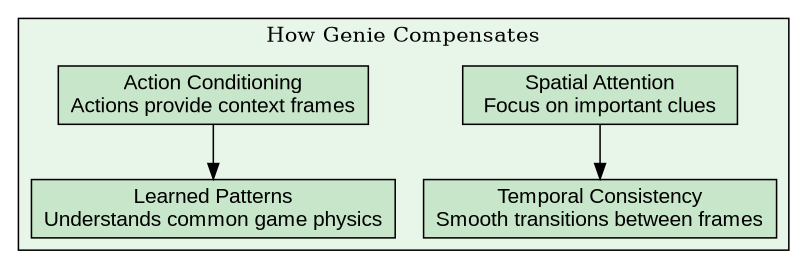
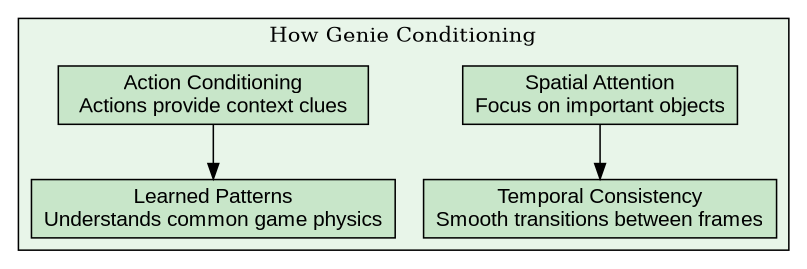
cluster "How Genie Compensates": label "How Genie Compensates" -> "How Genie Conditioning"
node "Action Conditioning Actions provide context frames": label "Action Conditioning Actions provide context frames" -> "Action Conditioning Actions provide context clues"
node "Spatial Attention Focus on important clues": label "Spatial Attention Focus on important clues" -> "Spatial Attention Focus on important objects"
